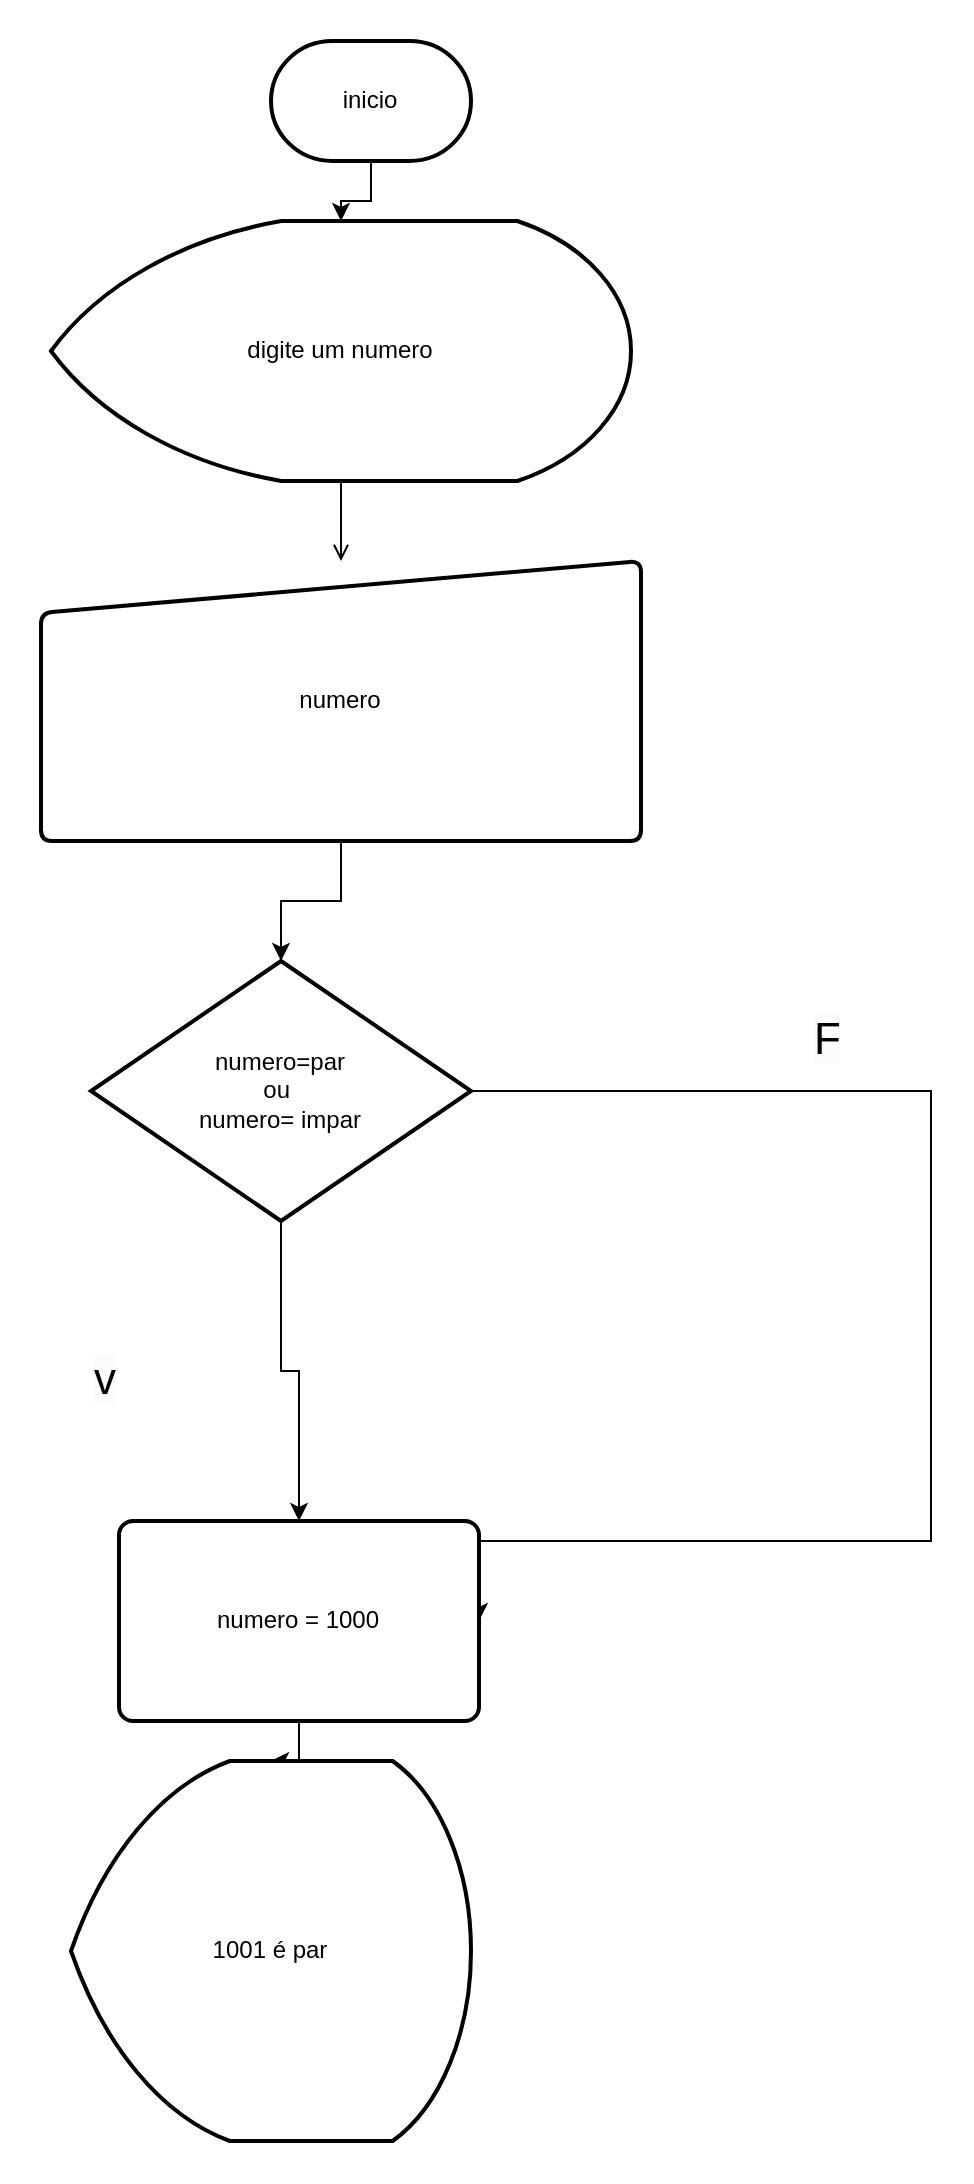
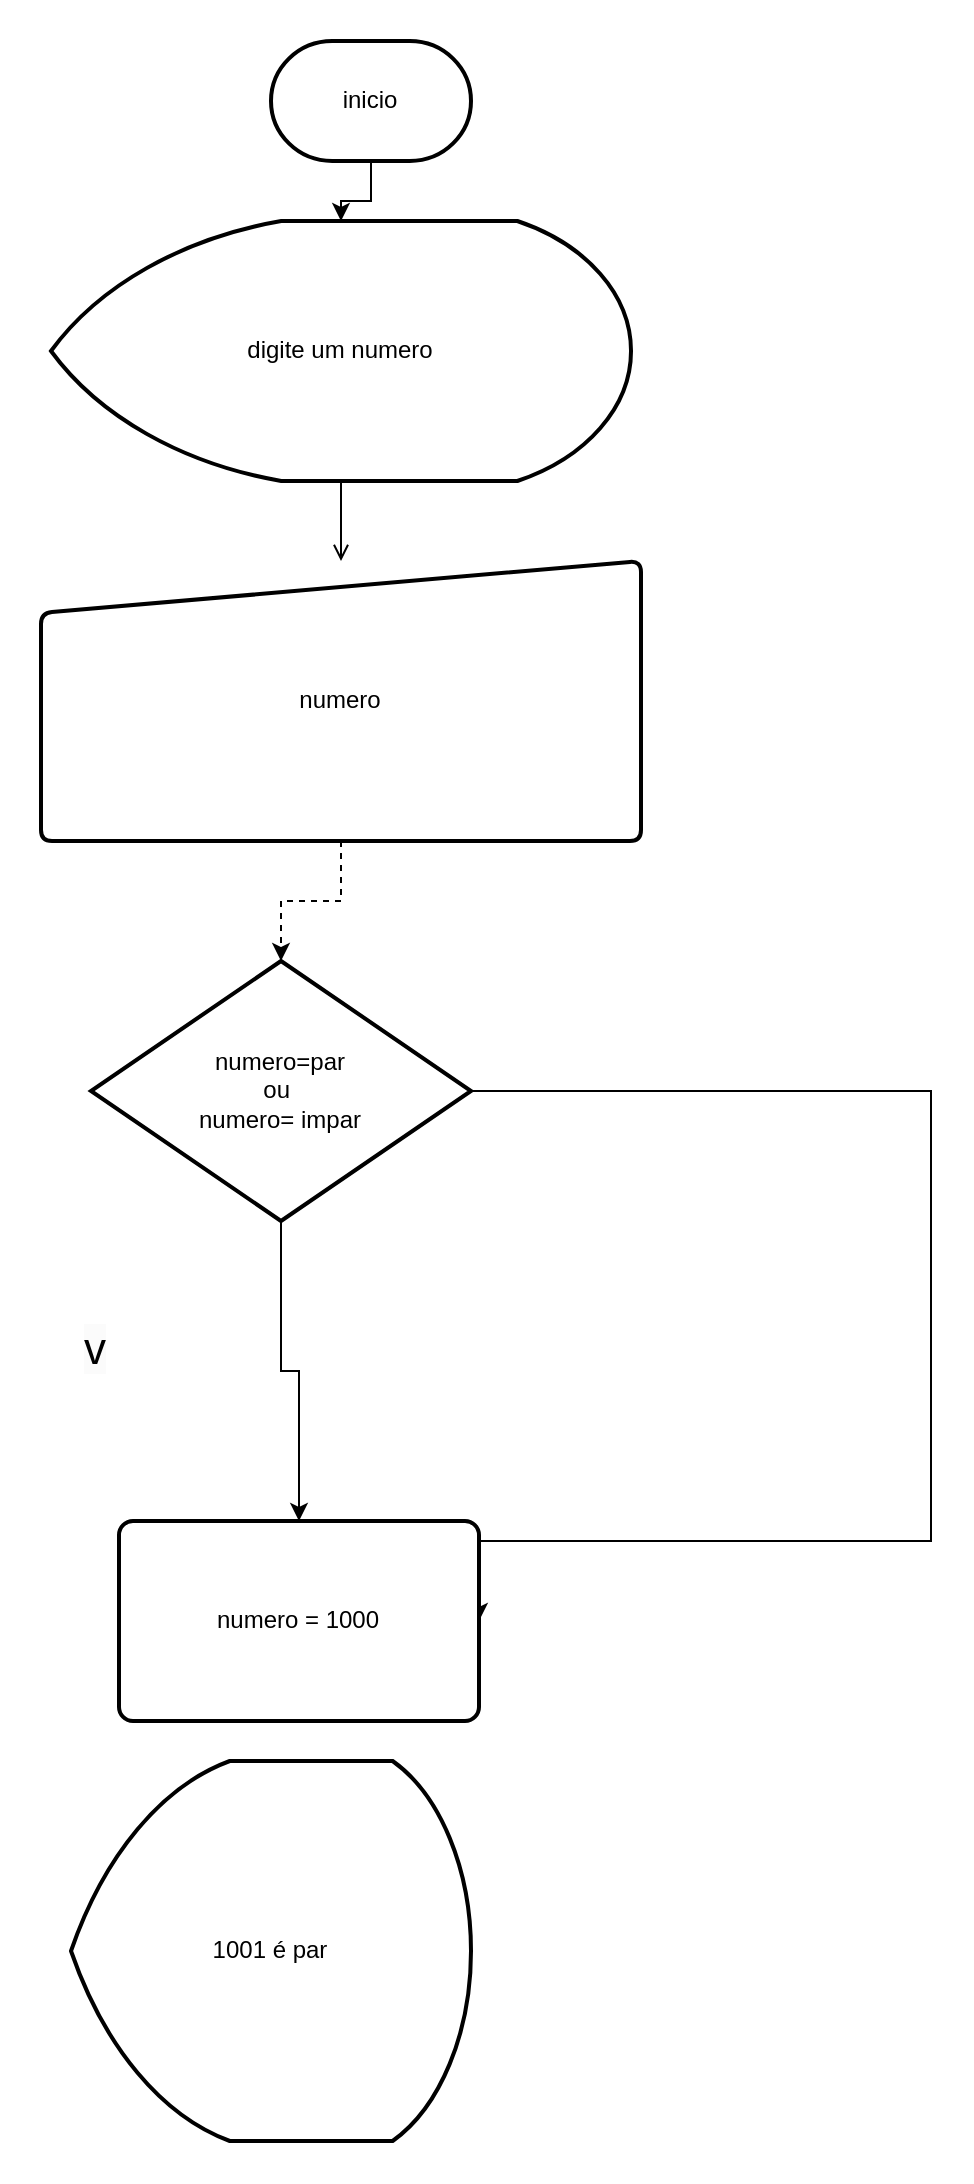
edge "numero" -> "numero=par ou numero= impar": style solid -> dashed
node "F": removed
node "v": moved (131, 1381) -> (121, 1351)
edge "numero = 1000" -> "1001 é par": removed
